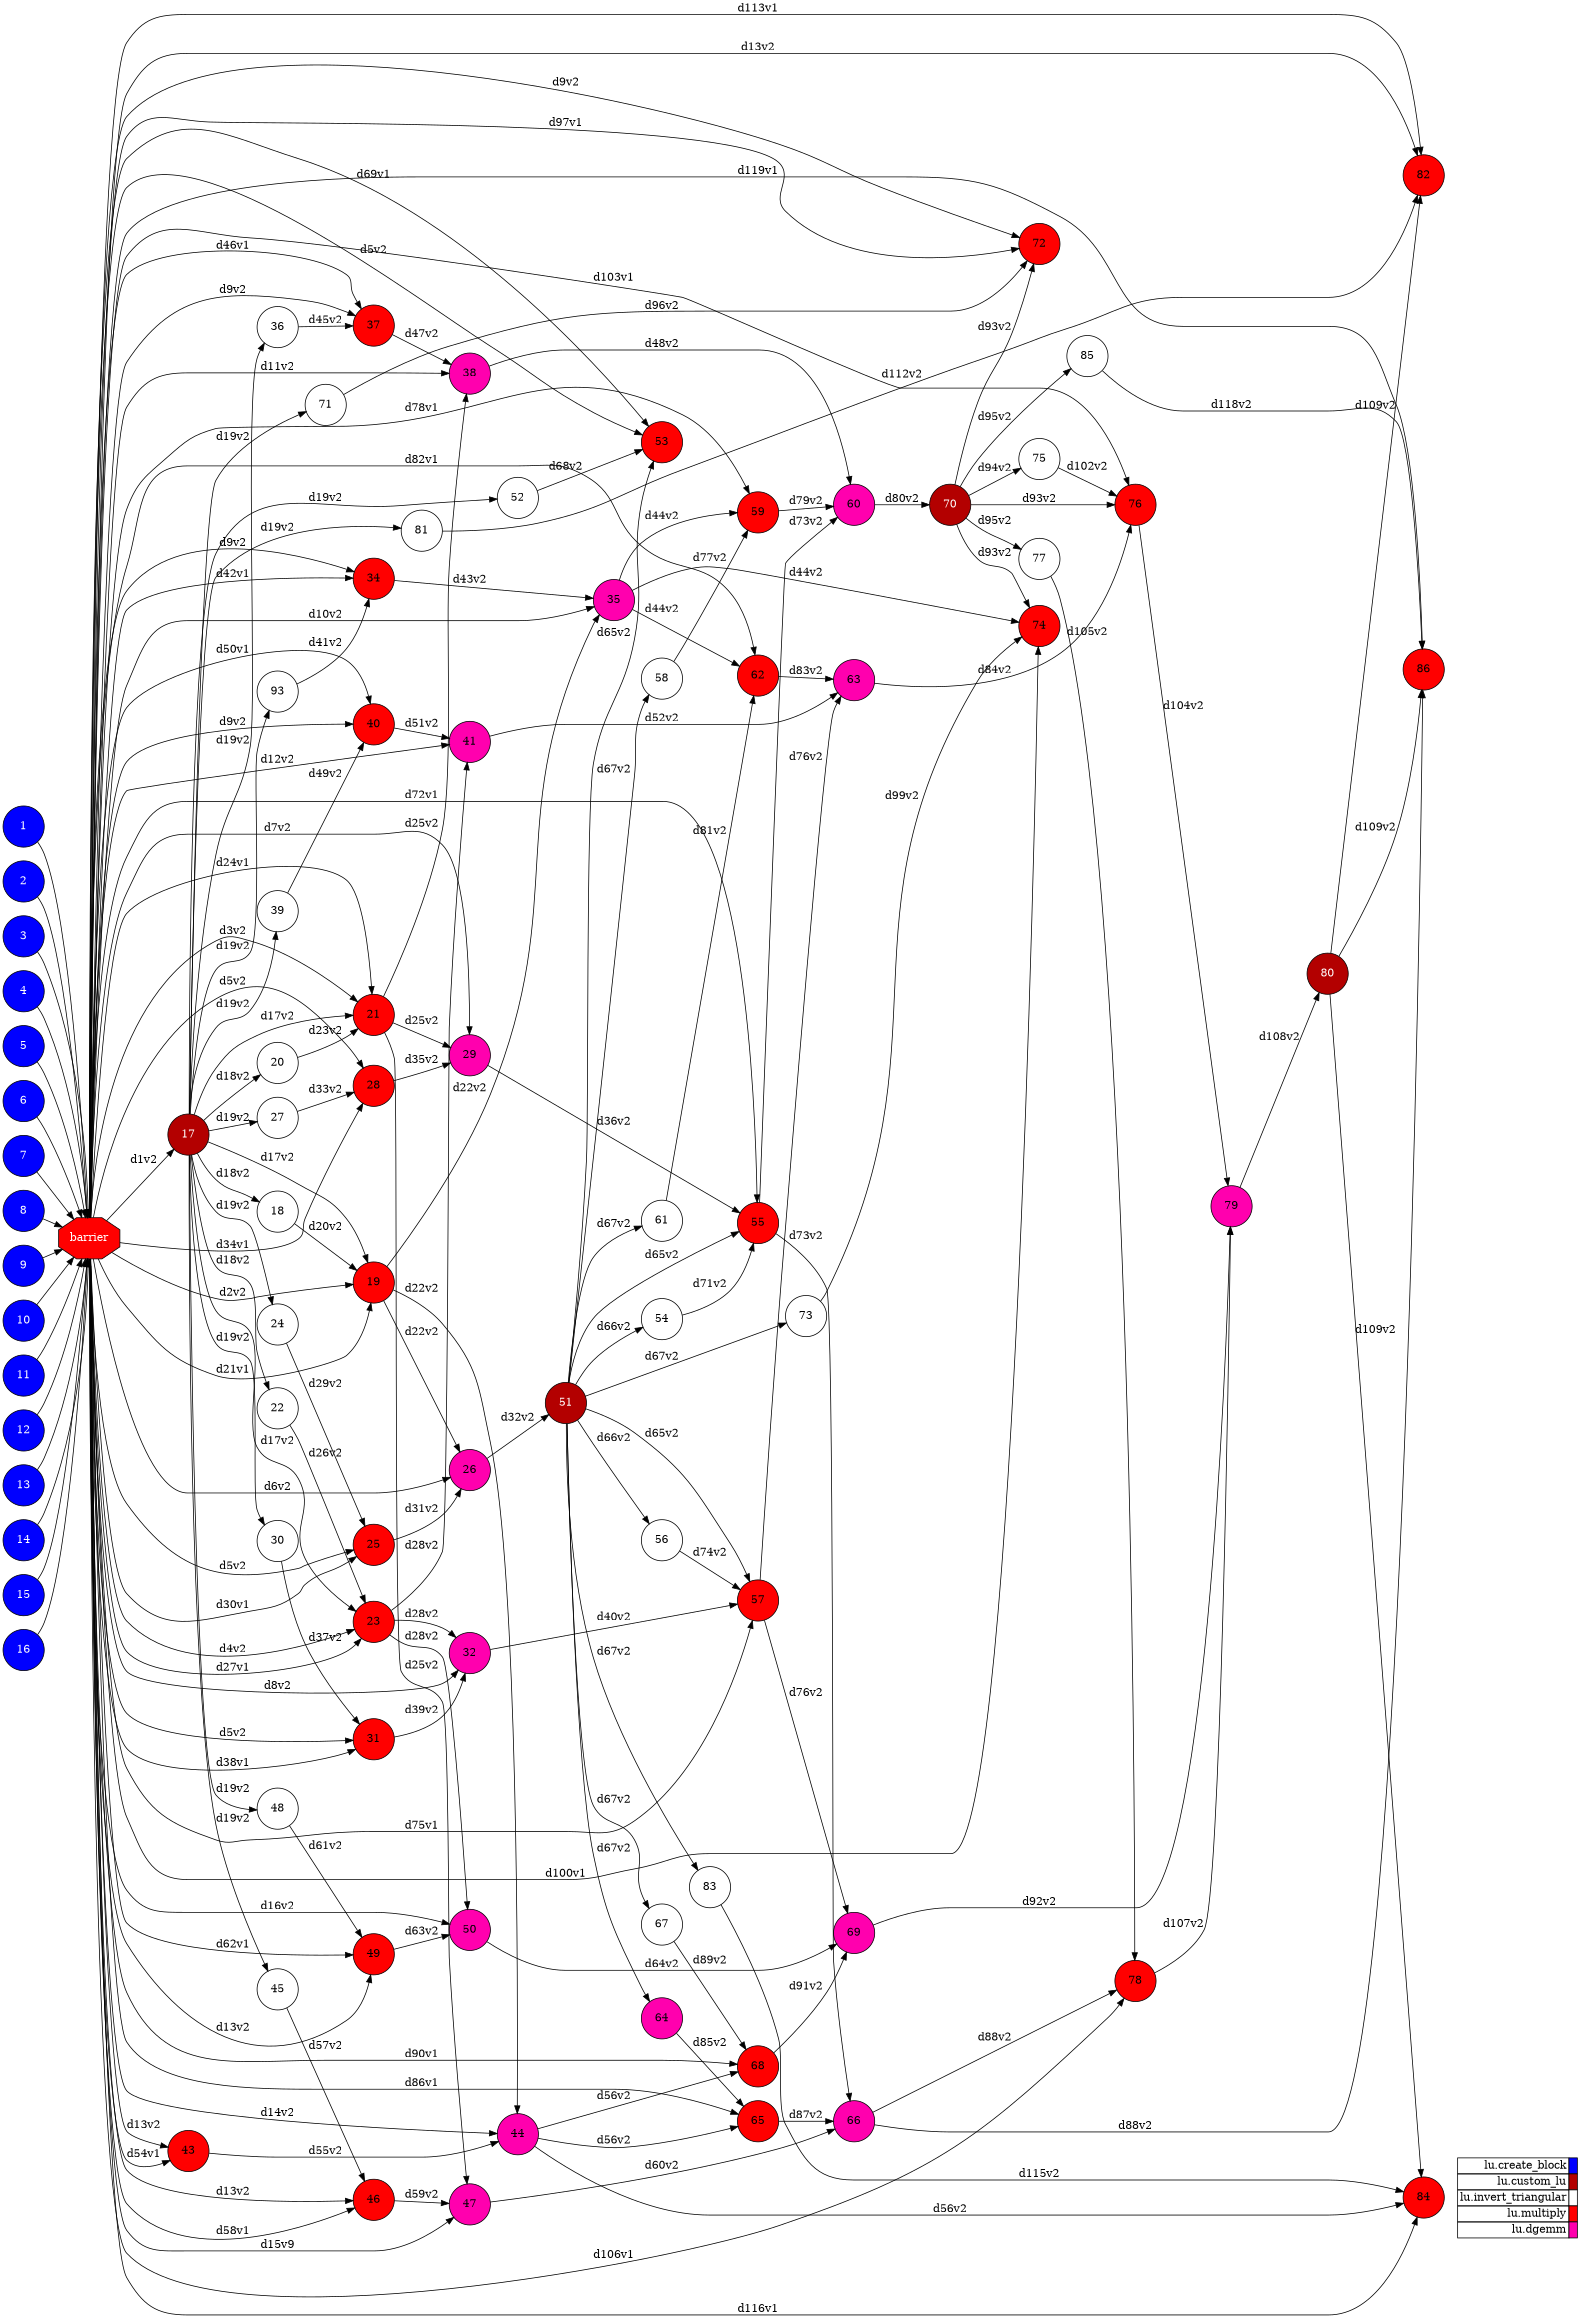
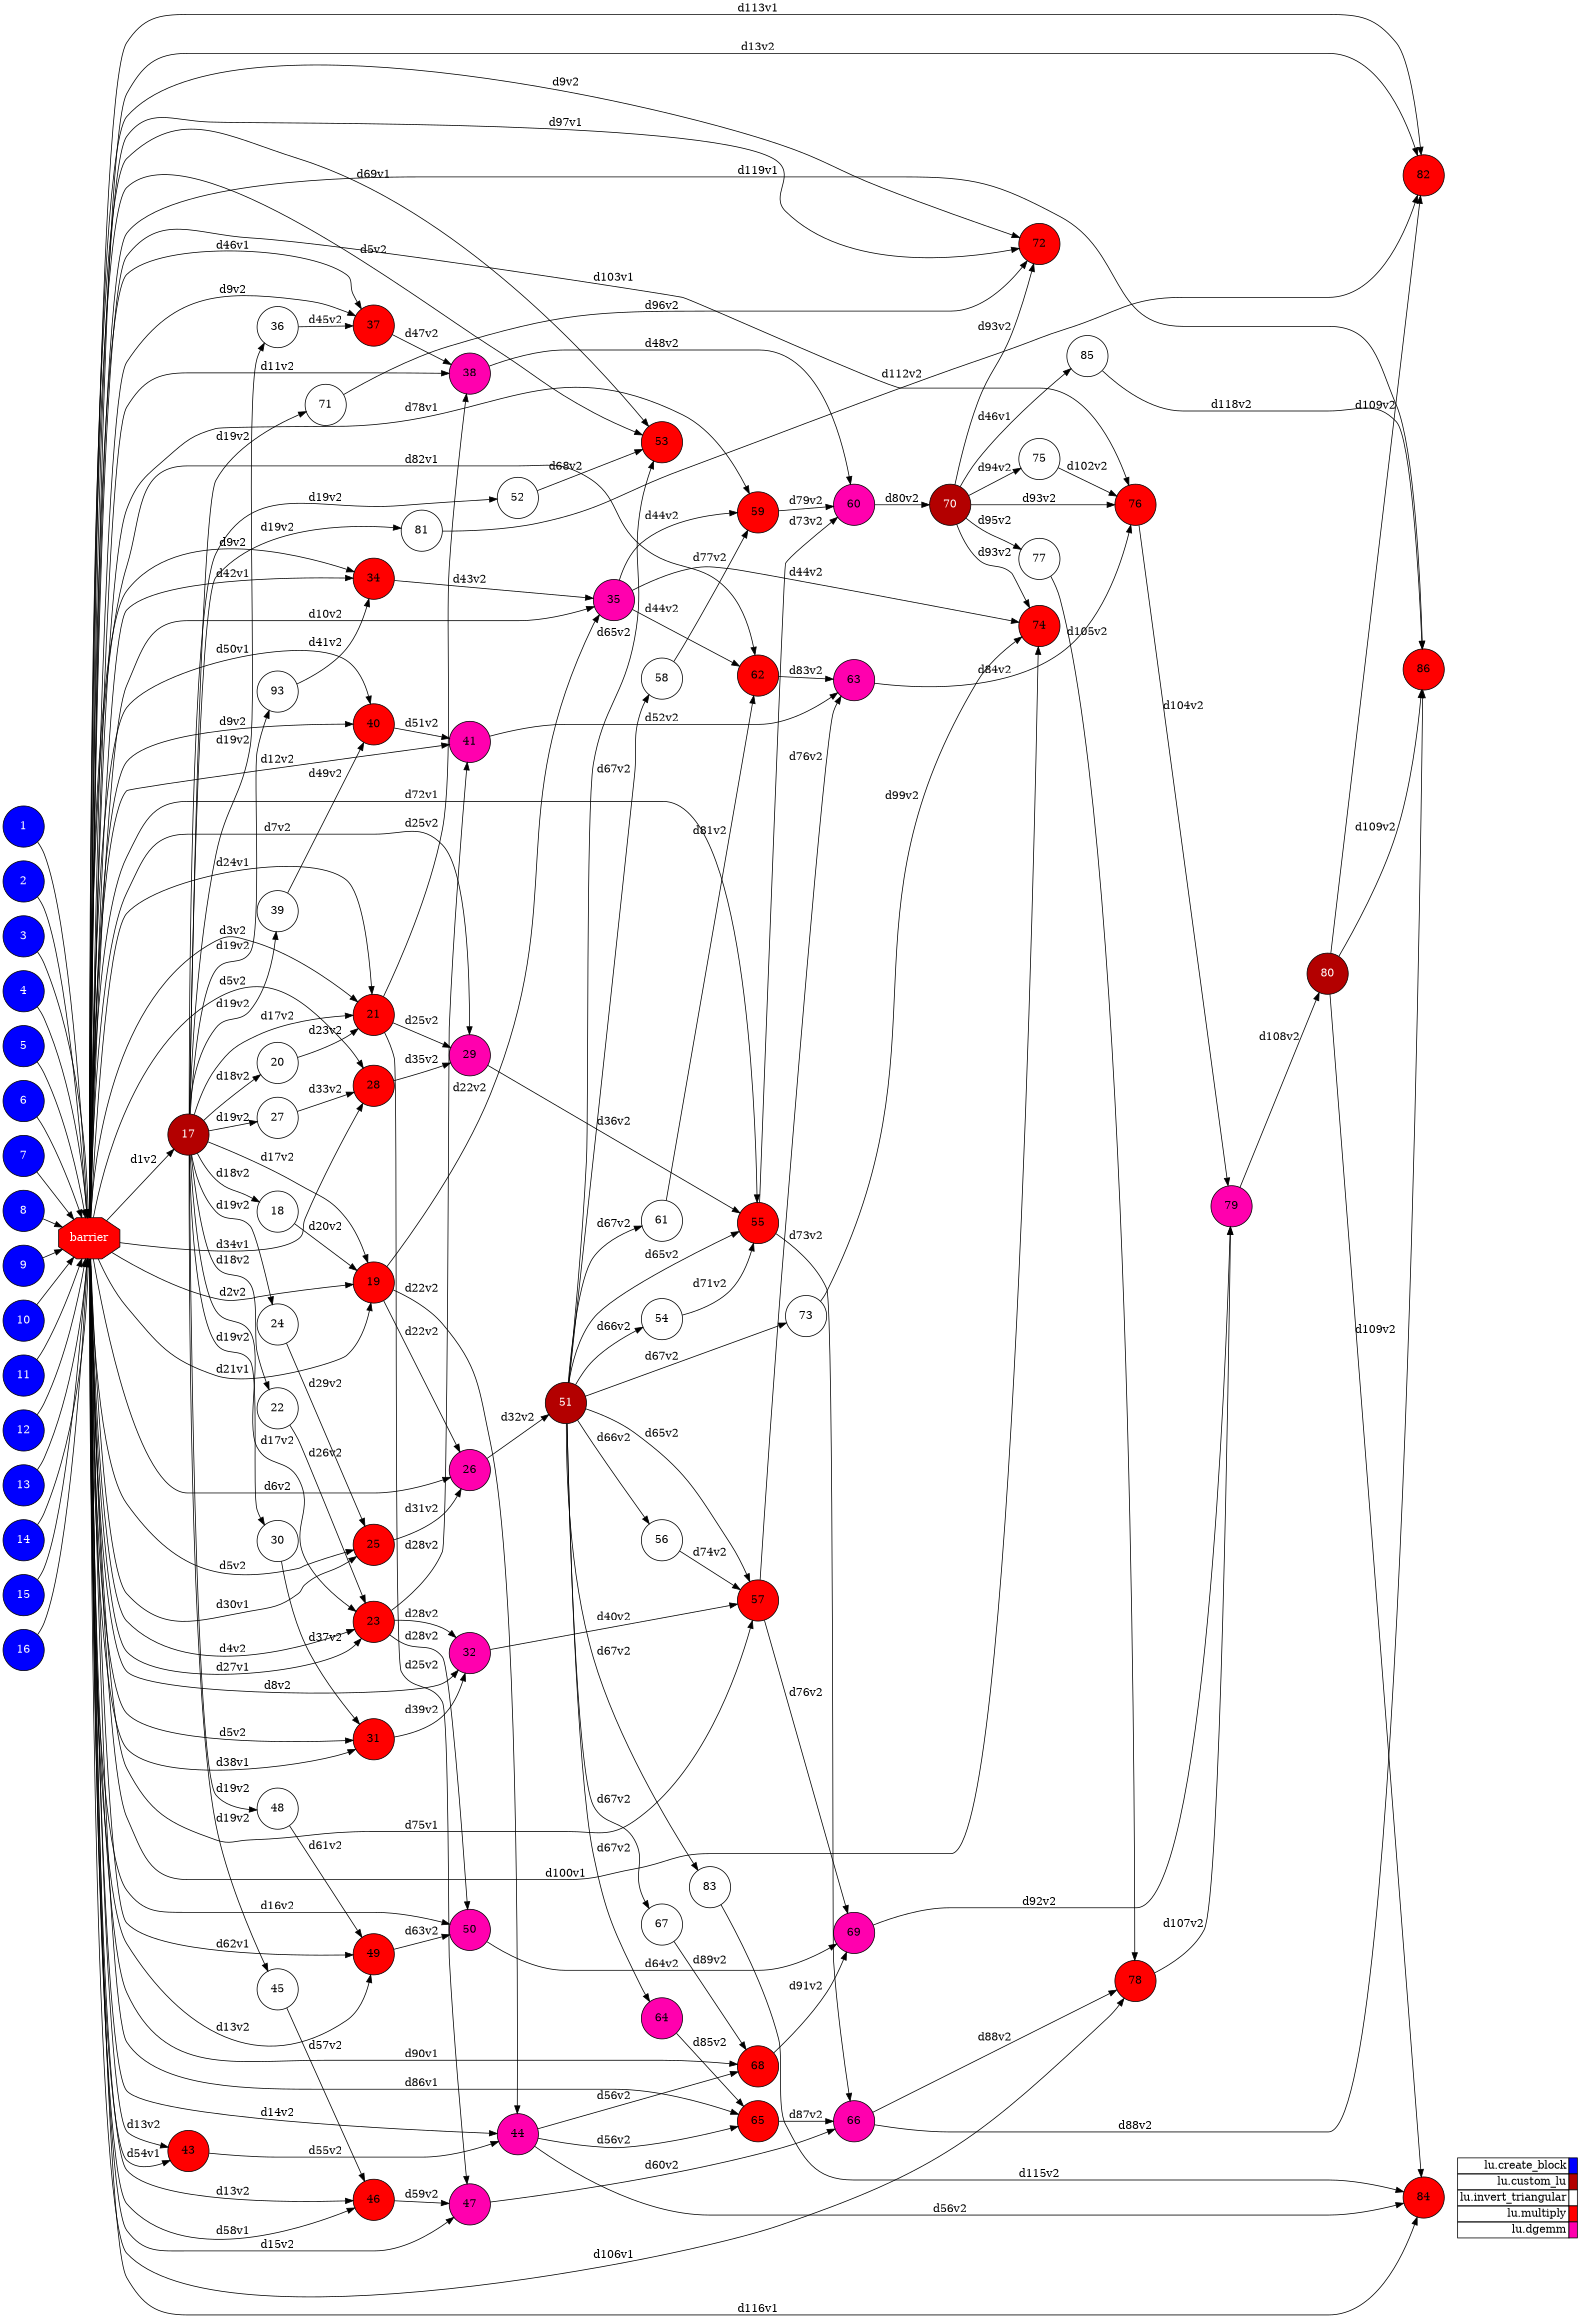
edge "70" -> "85": label "d95v2" -> "d46v1"
edge "barrier" -> "47": label "d15v9" -> "d15v2"
